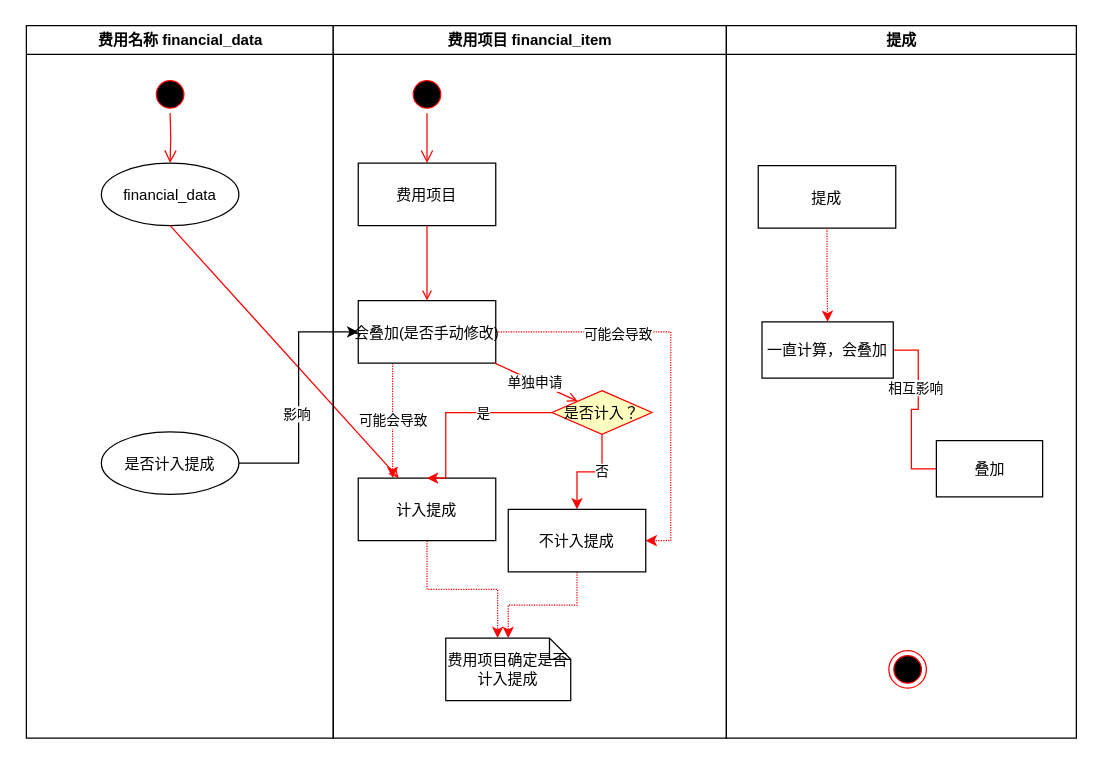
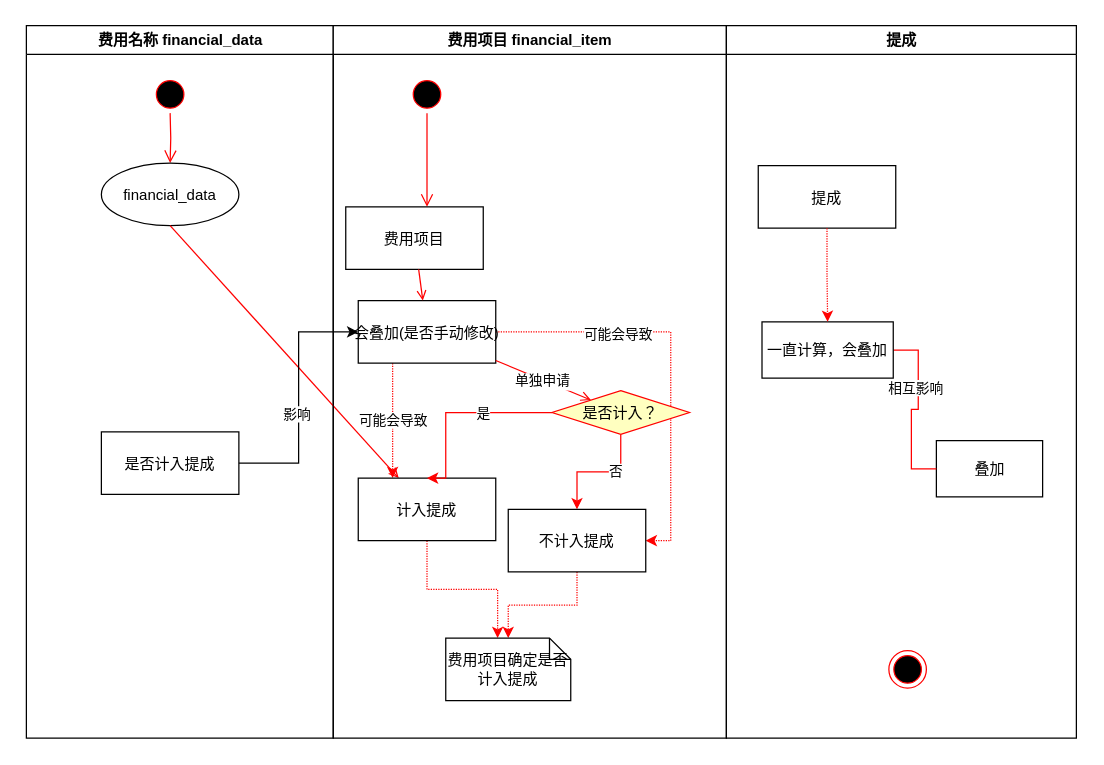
node "费用项目": moved (427, 194) -> (414, 238)
node "是否计入？": size 100x44 -> 138x44
node "是否计入提成": shape ellipse -> rectangle
